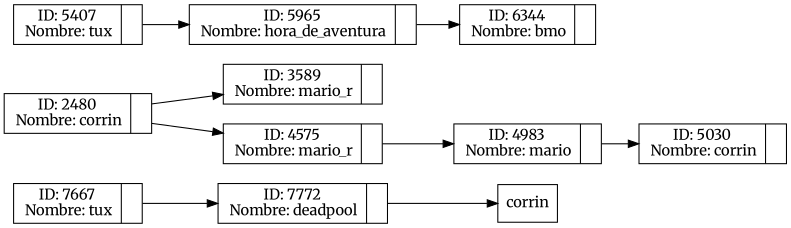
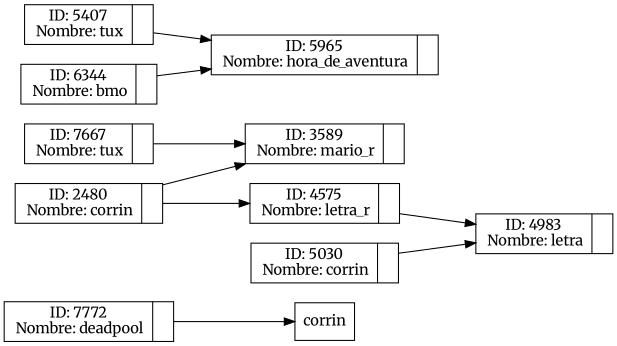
edge "ID: 5965" -> "ID: 6344": reversed
edge "ID: 4983" -> "ID: 5030": reversed
node "ID: 4575": text "Nombre: mario_r" -> "Nombre: letra_r"
node "ID: 4983": text "Nombre: mario" -> "Nombre: letra"
edge "ID: 7667" -> "ID: 7772": now "ID: 7667" -> "ID: 3589"
